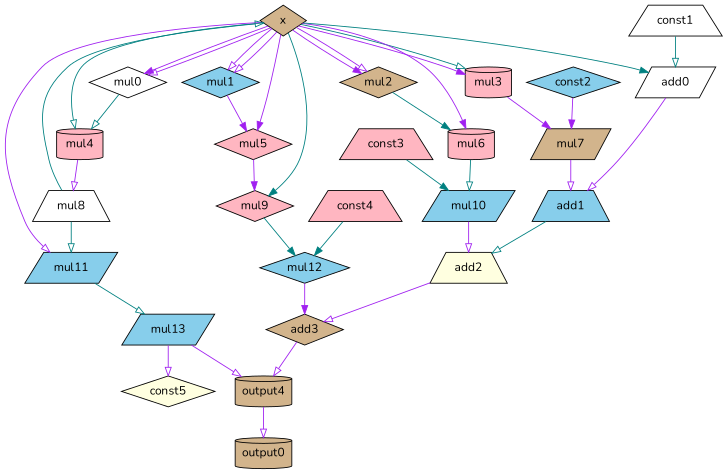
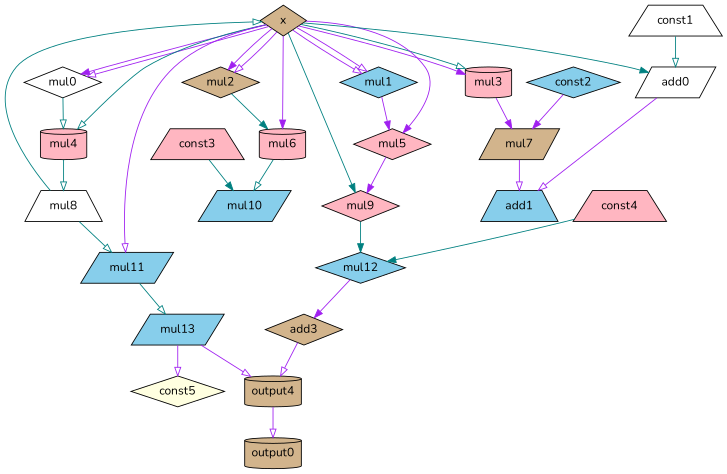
edge "mul4" -> "mul8": color purple -> teal
node "add2": removed
